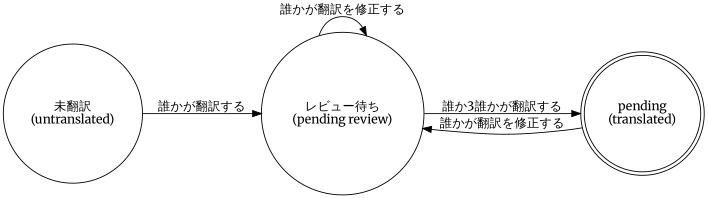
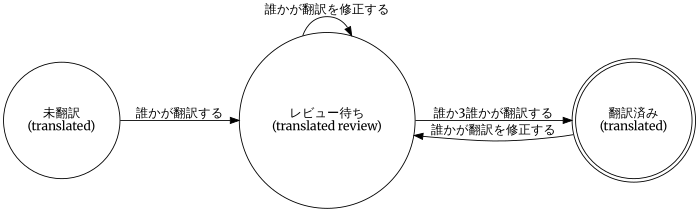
node "未翻訳 (untranslated)": label "未翻訳 (untranslated)" -> "未翻訳 (translated)"
node "レビュー待ち (pending review)": label "レビュー待ち (pending review)" -> "レビュー待ち (translated review)"
node "pending (translated)": label "pending (translated)" -> "翻訳済み (translated)"
